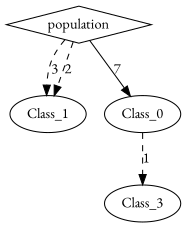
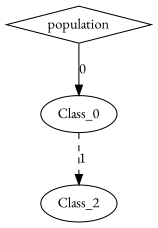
edge "population" -> "Class_0": label "7" -> "0"
node "Class_1": removed
node "Class_3": label "Class_3" -> "Class_2"
